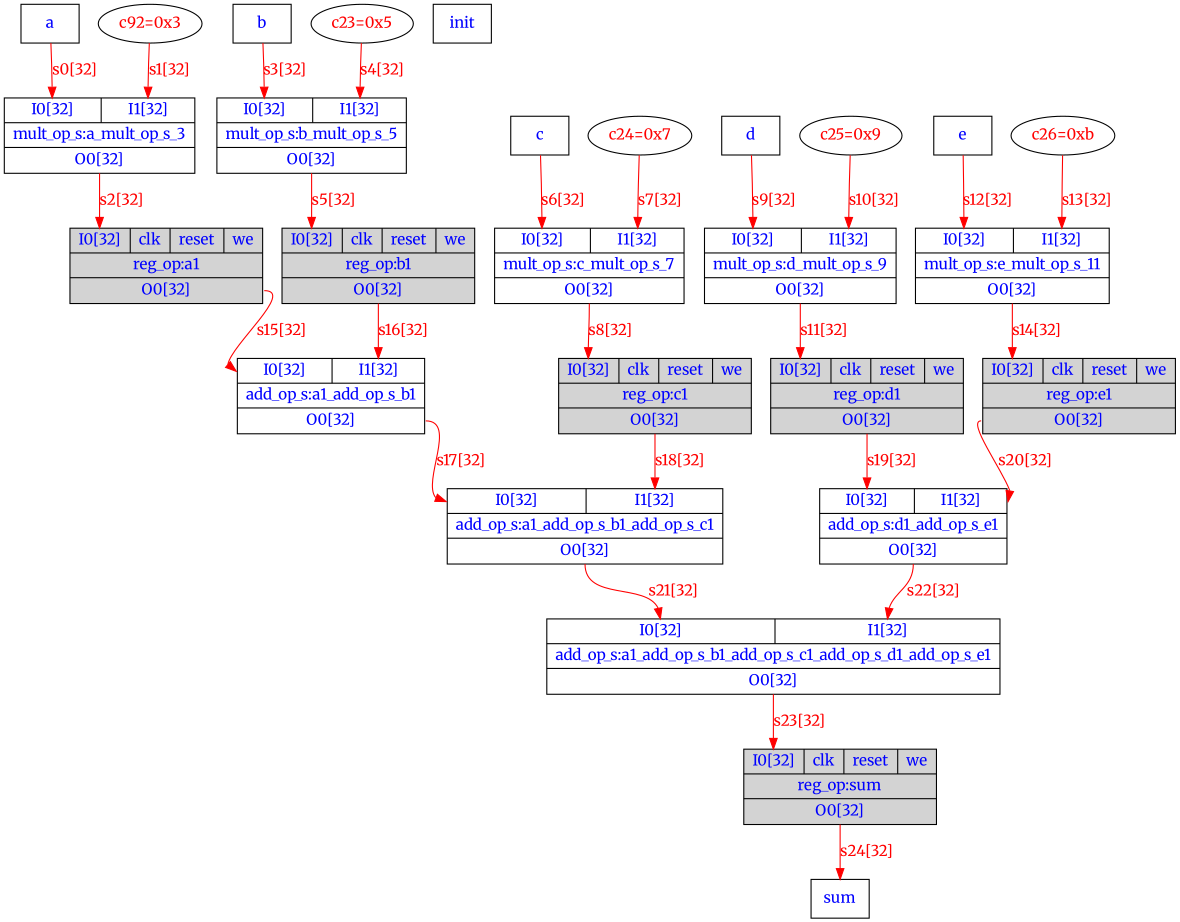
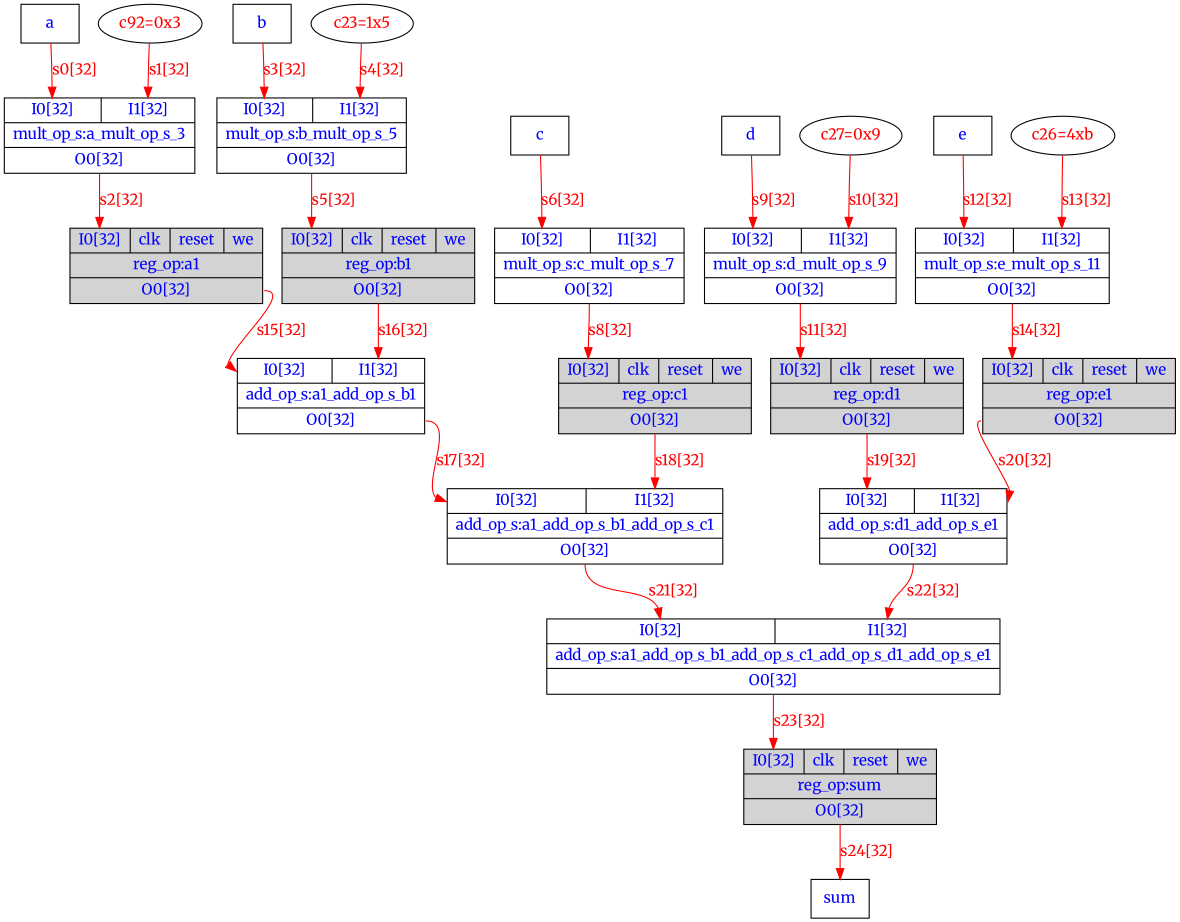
node "c23=0x5": label "c23=0x5" -> "c23=1x5"
node "init": removed
node "c24=0x7": removed
node "c25=0x9": label "c25=0x9" -> "c27=0x9"
node "c26=0xb": label "c26=0xb" -> "c26=4xb"
